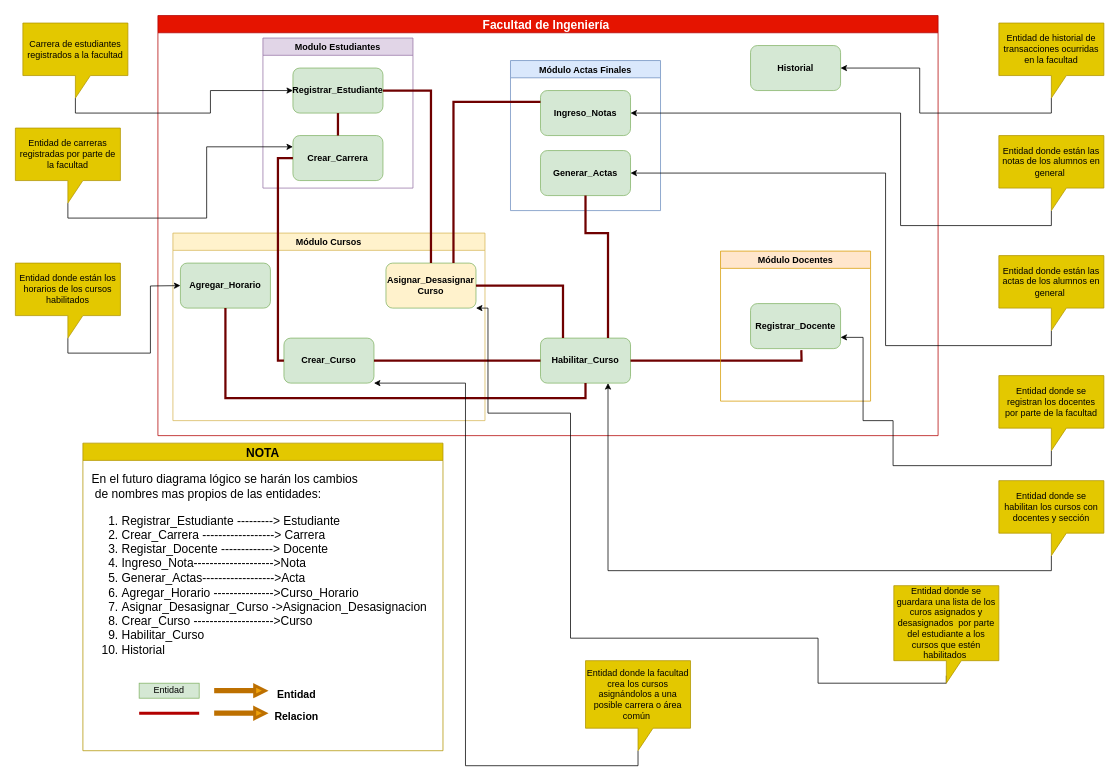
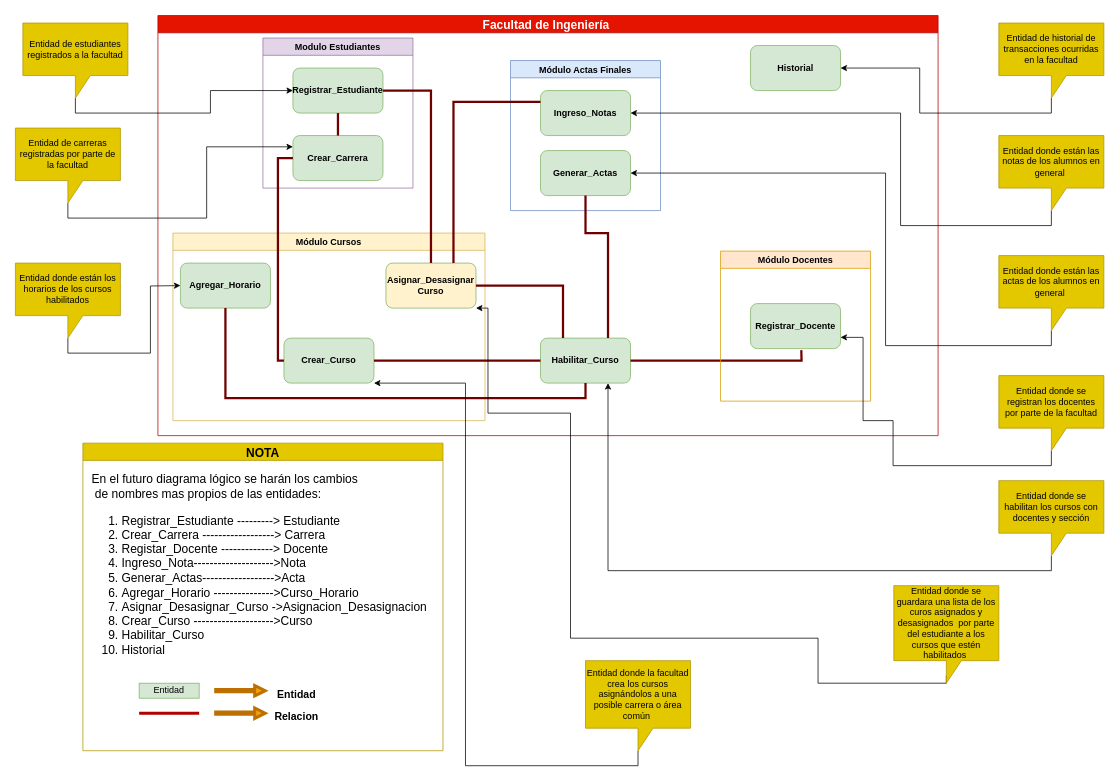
node "Carrera de estudiantes registrados a la facultad": label "Carrera de estudiantes registrados a la facultad" -> "Entidad de estudiantes registrados a la facultad"
